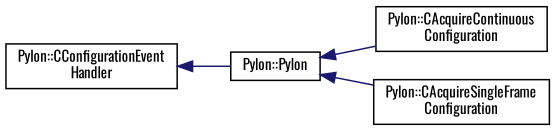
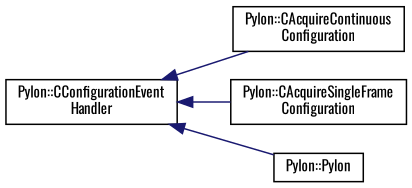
edge "Pylon::CAcquireContinuous Configuration" -> "Pylon::Pylon": now "Pylon::CAcquireContinuous Configuration" -> "Pylon::CConfigurationEvent Handler"
edge "Pylon::CAcquireSingleFrame Configuration" -> "Pylon::Pylon": now "Pylon::CAcquireSingleFrame Configuration" -> "Pylon::CConfigurationEvent Handler"
